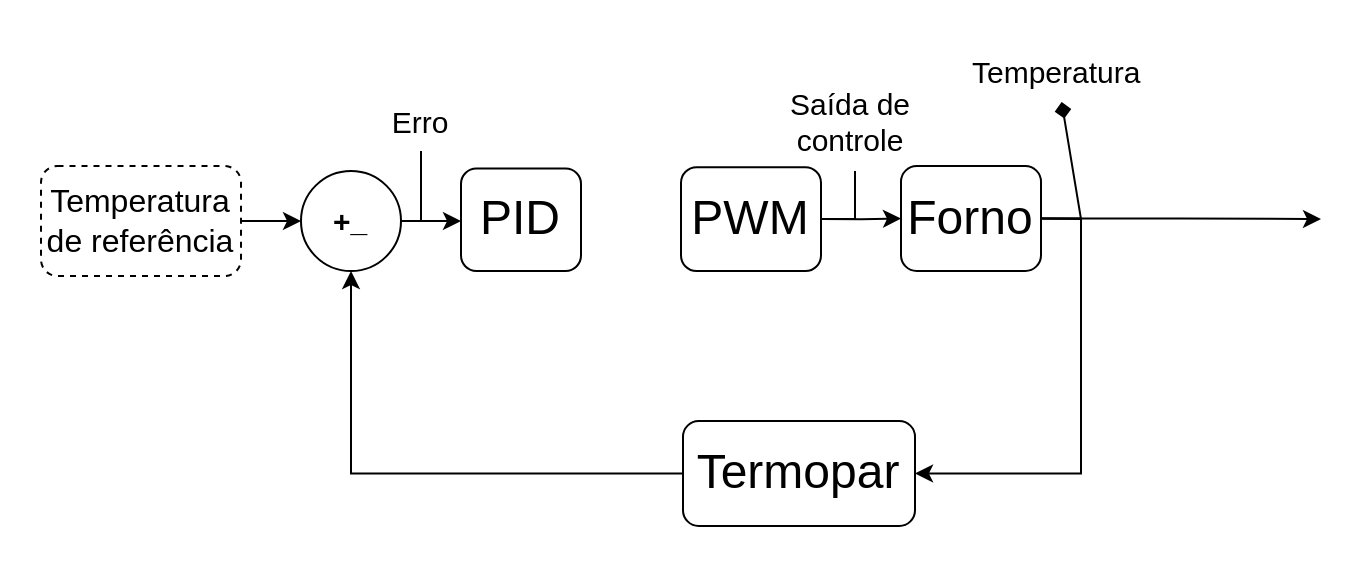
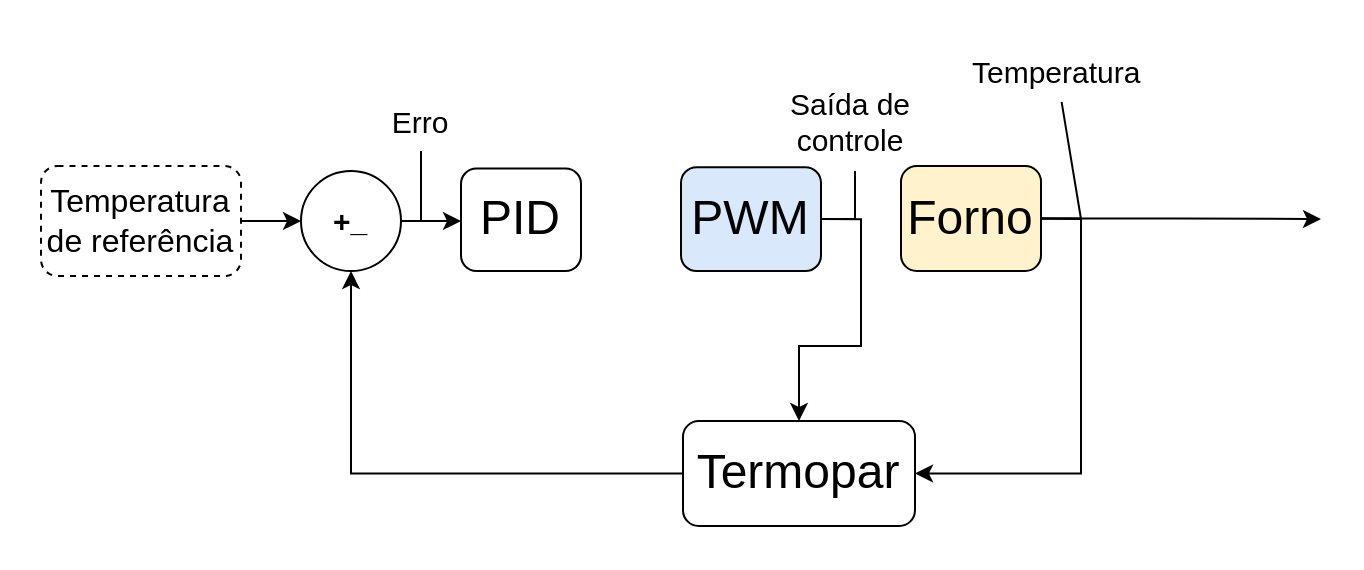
edge "Forno" -> "Temperatura": arrowhead diamond -> none
node "PWM": fillcolor #ffffff -> #dae8fc
edge "PWM" -> "Forno": now "PWM" -> "Termopar"
node "Forno": fillcolor #ffffff -> #fff2cc
